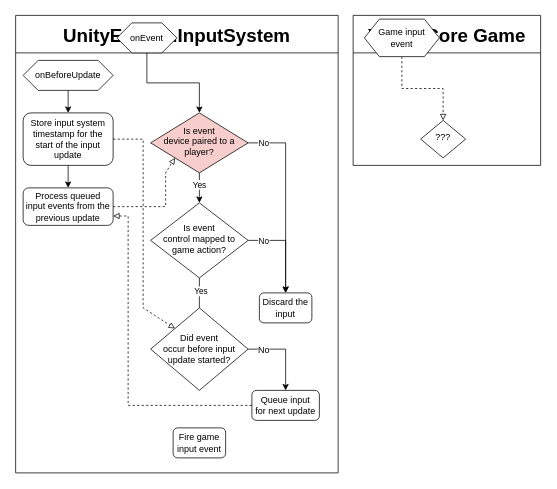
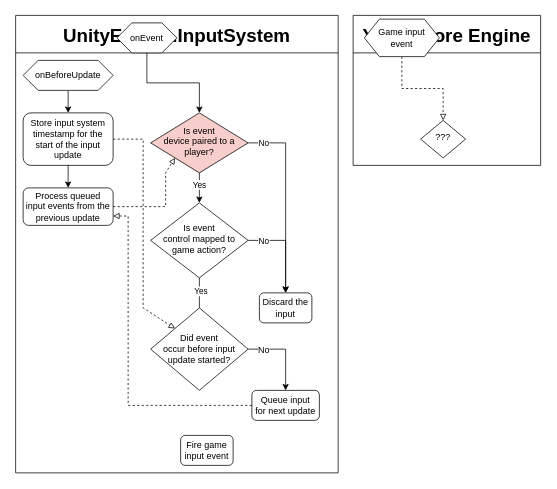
node "YARG.Core Game": label "YARG.Core Game" -> "YARG.Core Engine"
node "Fire game input event": moved (199, 443) -> (207, 450)
